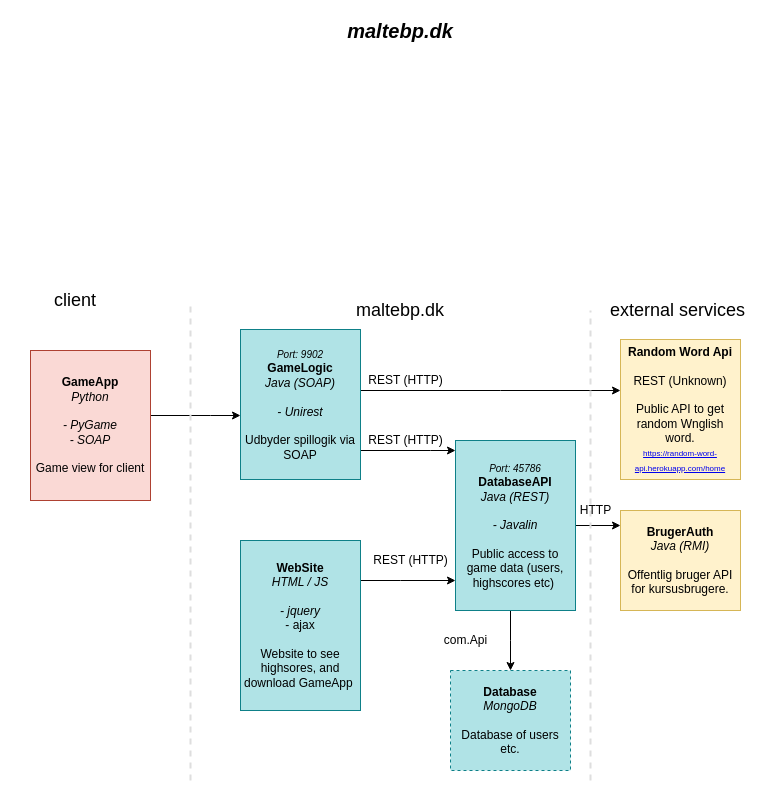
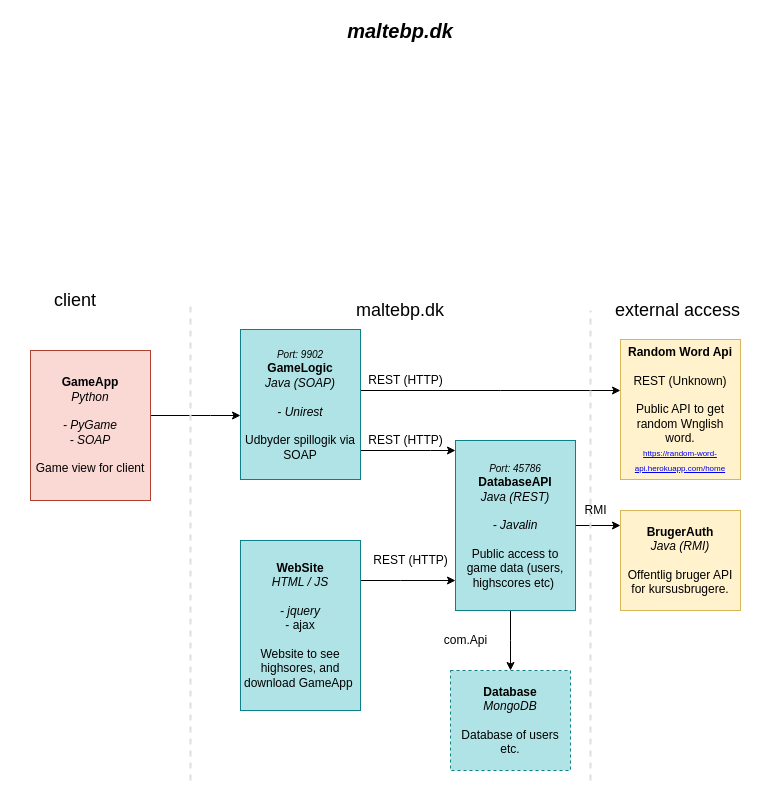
node "external services": label "external services" -> "external access"
node "HTTP": label "HTTP" -> "RMI"
